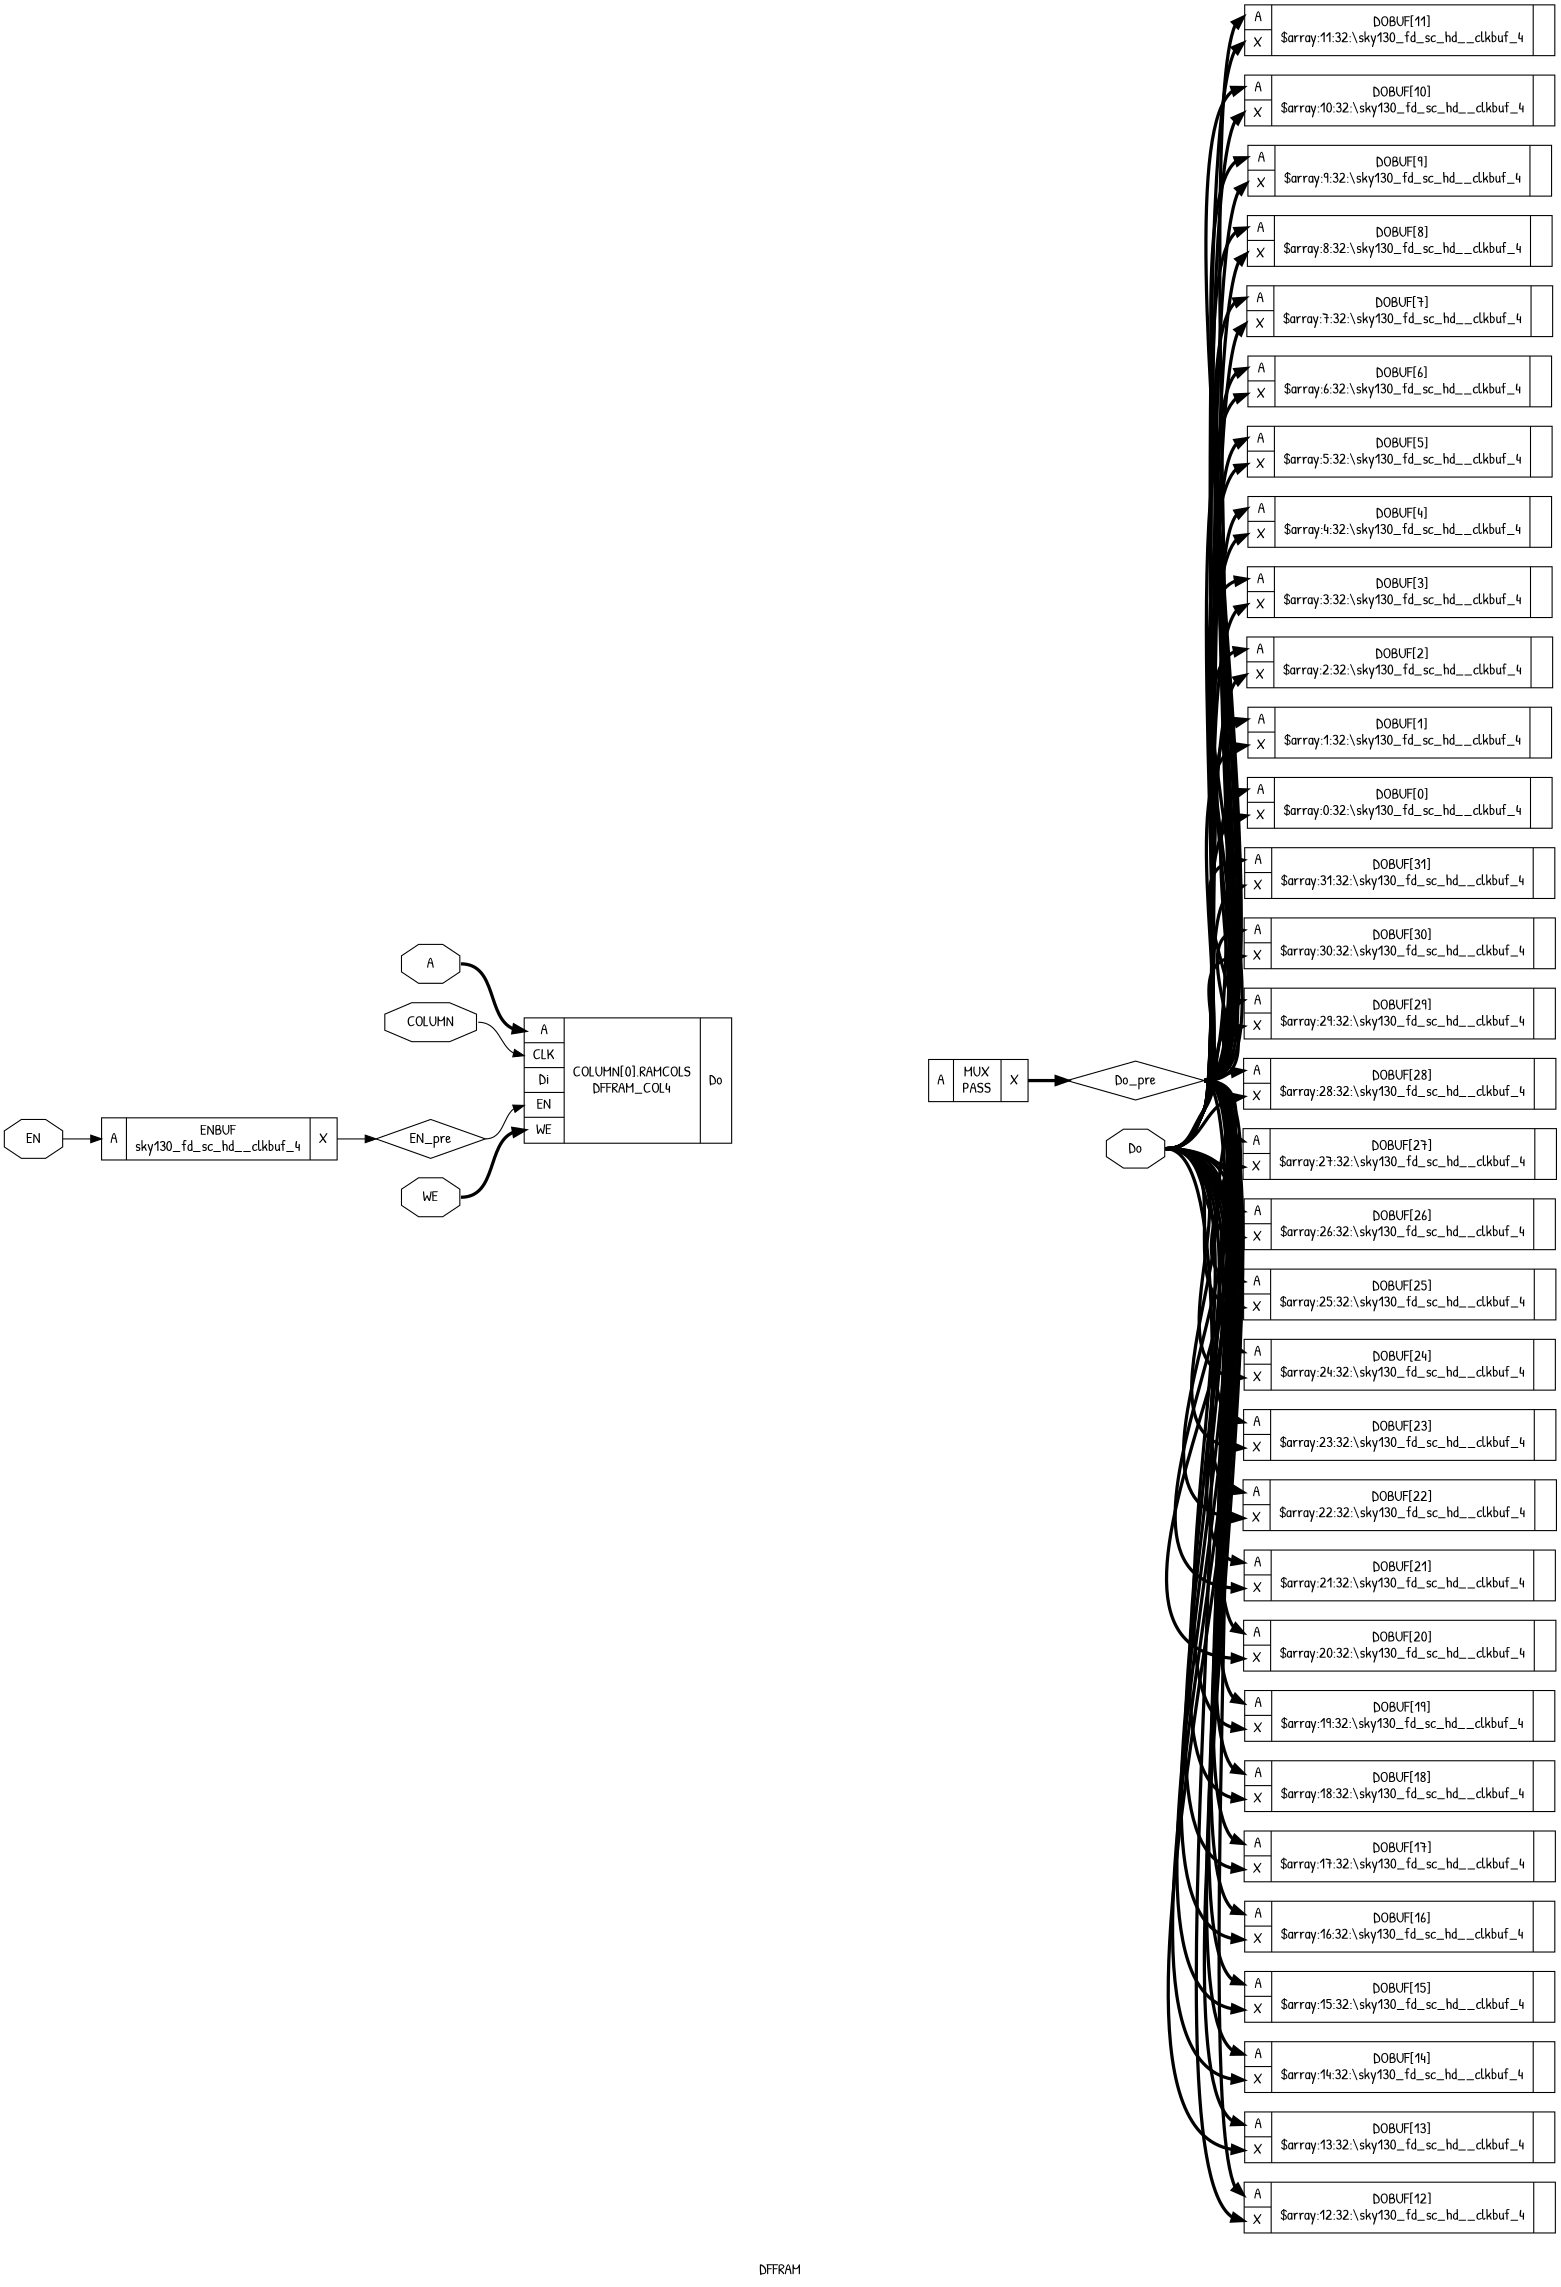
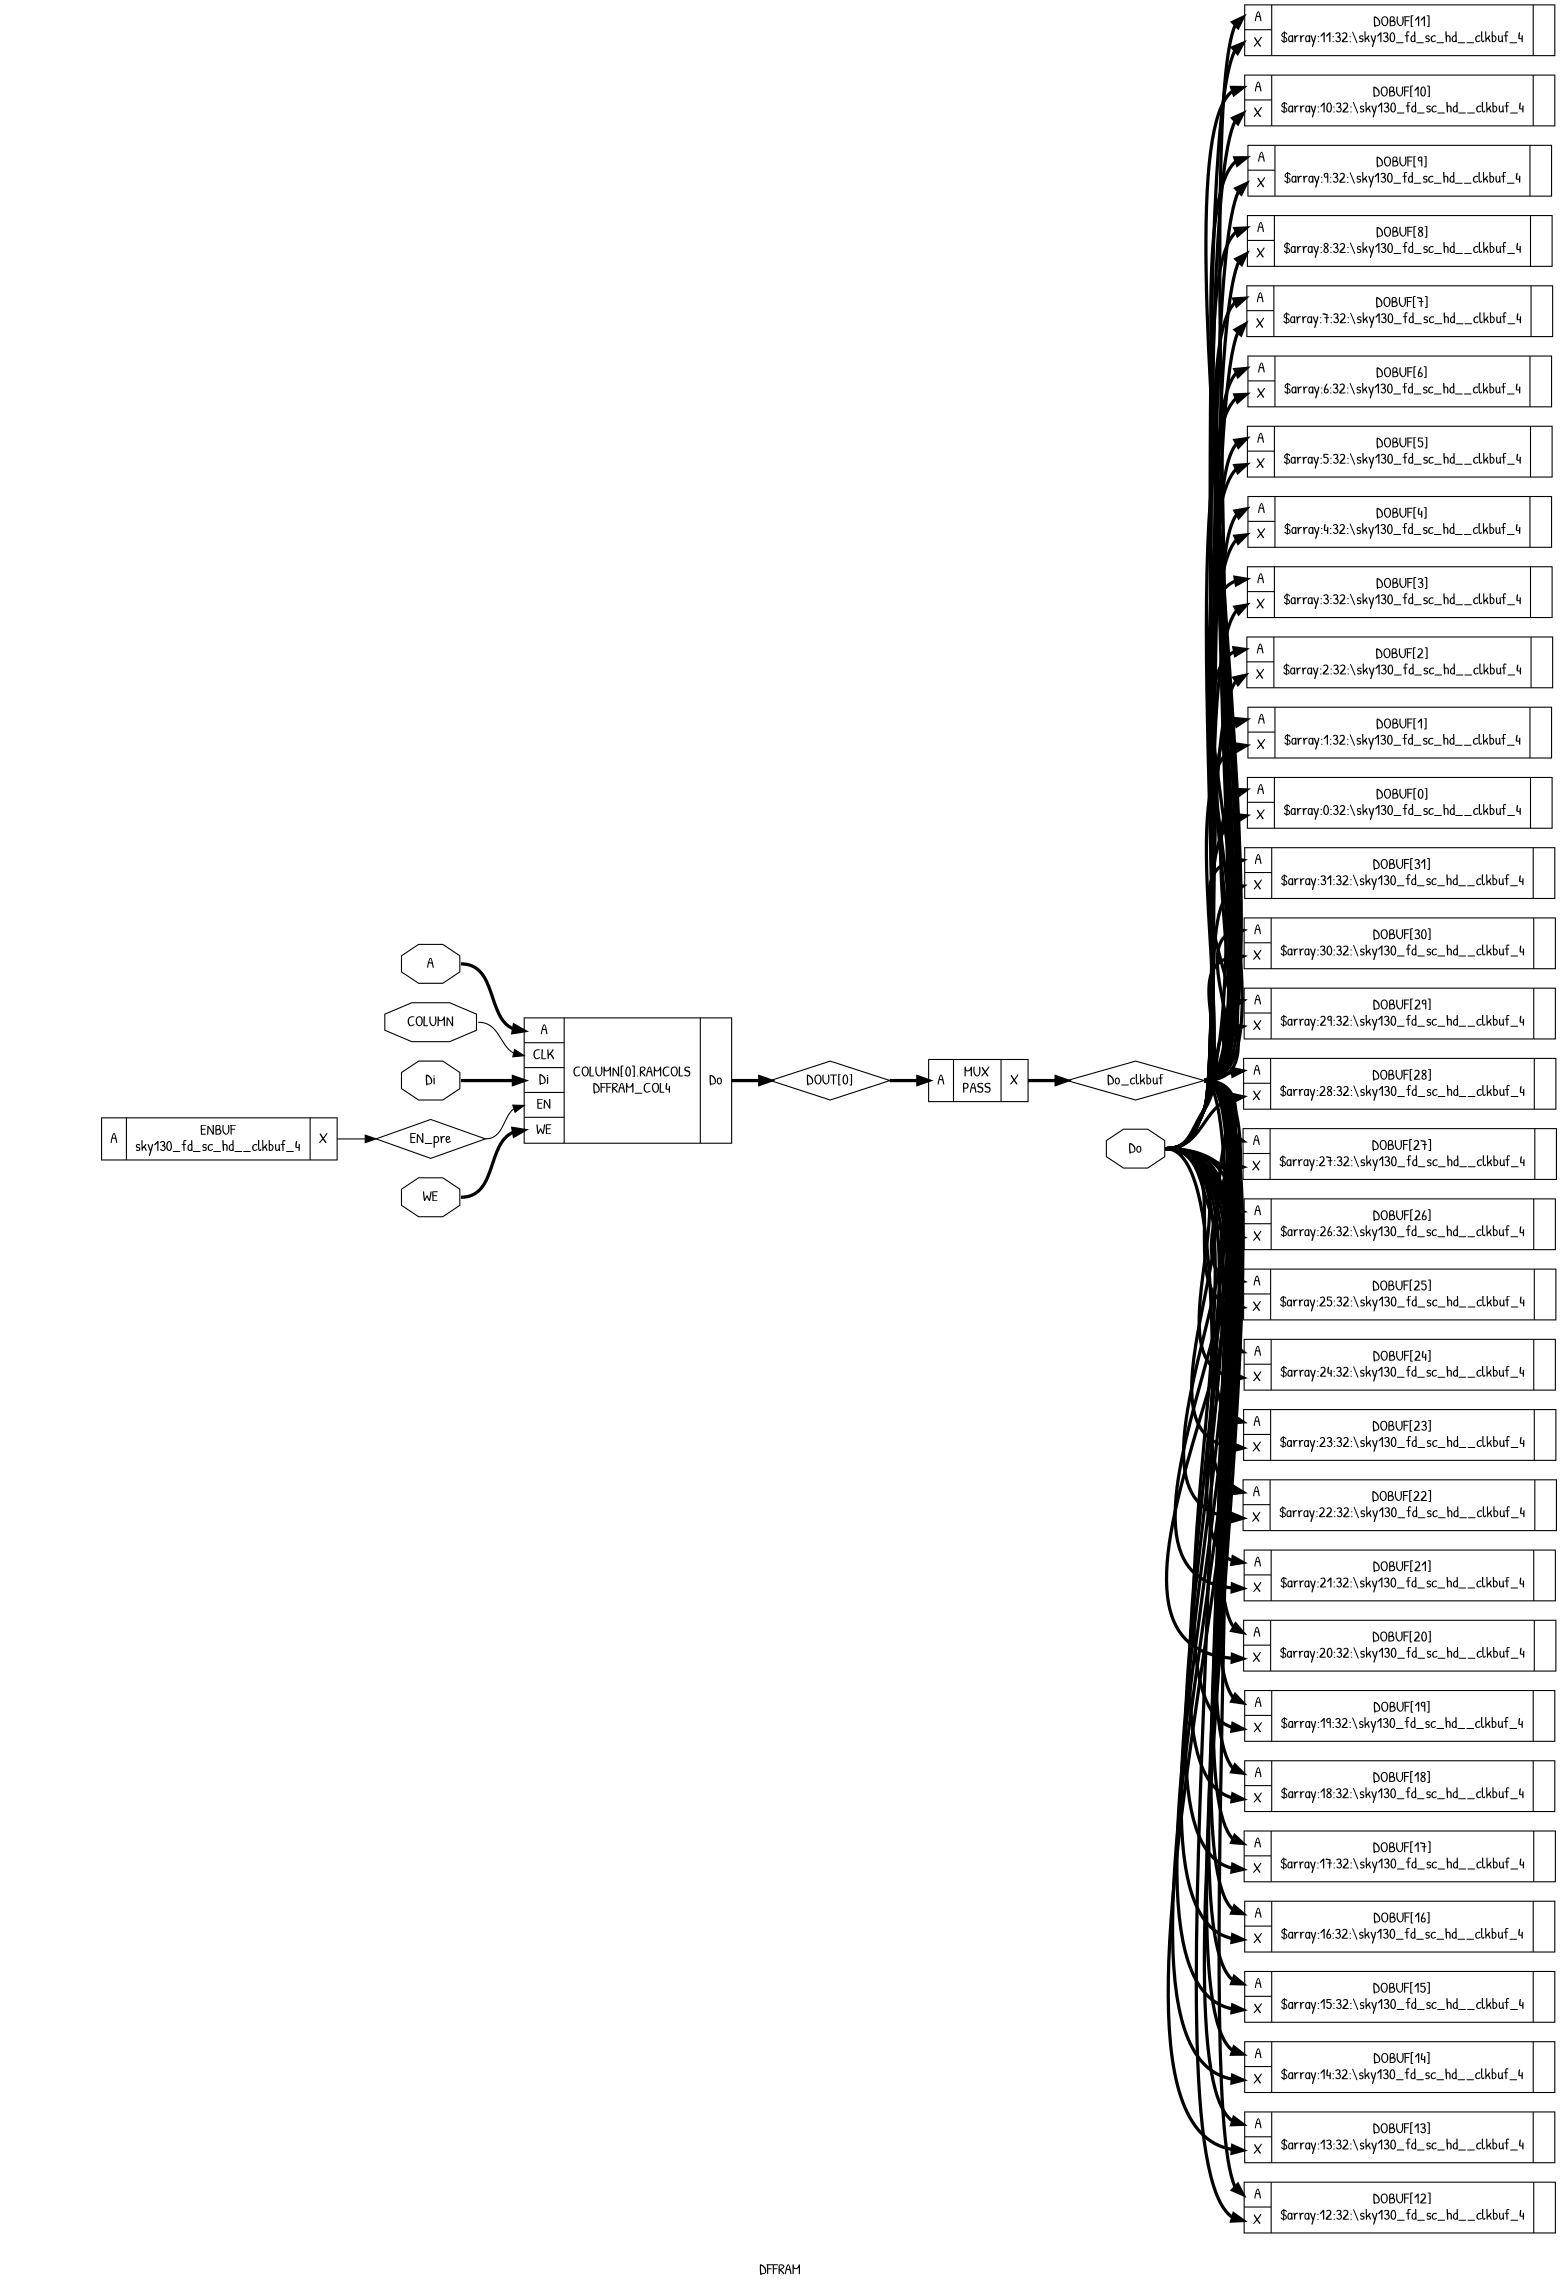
node "Di": added
node "DOUT[0]": added
node "Do_pre": label "Do_pre" -> "Do_clkbuf"
node "EN": removed
